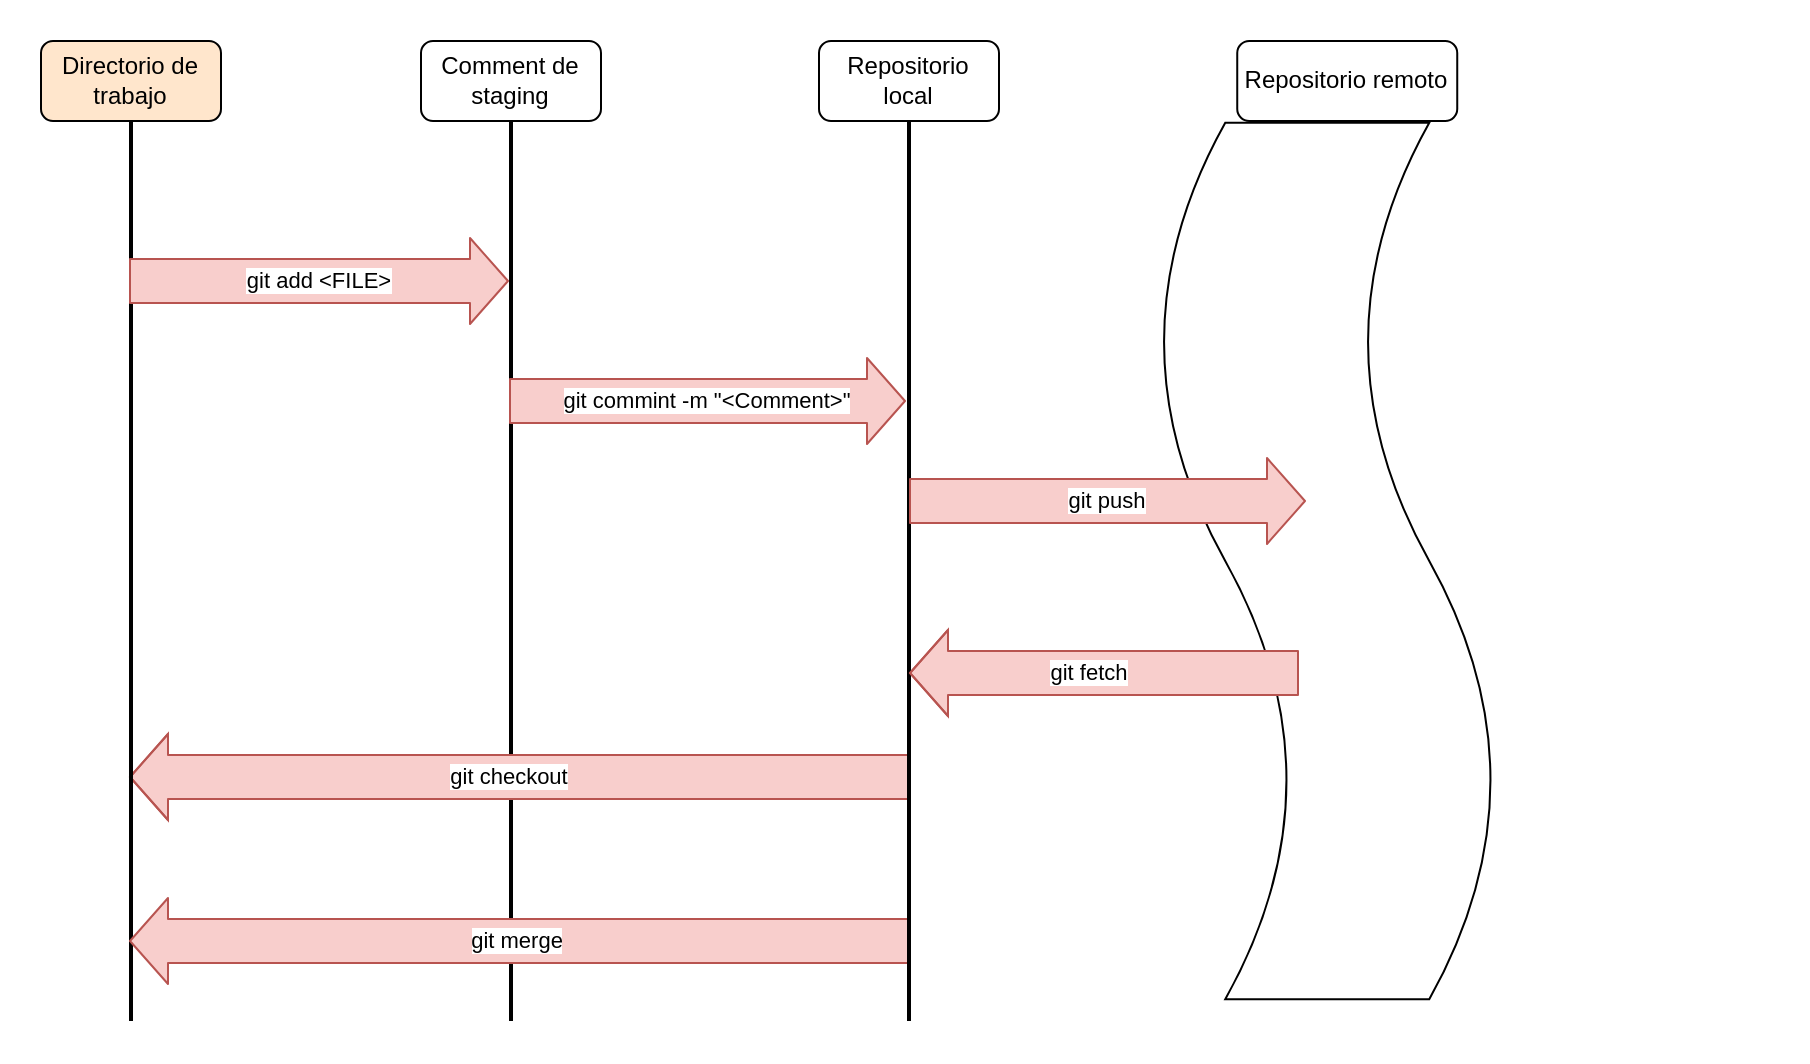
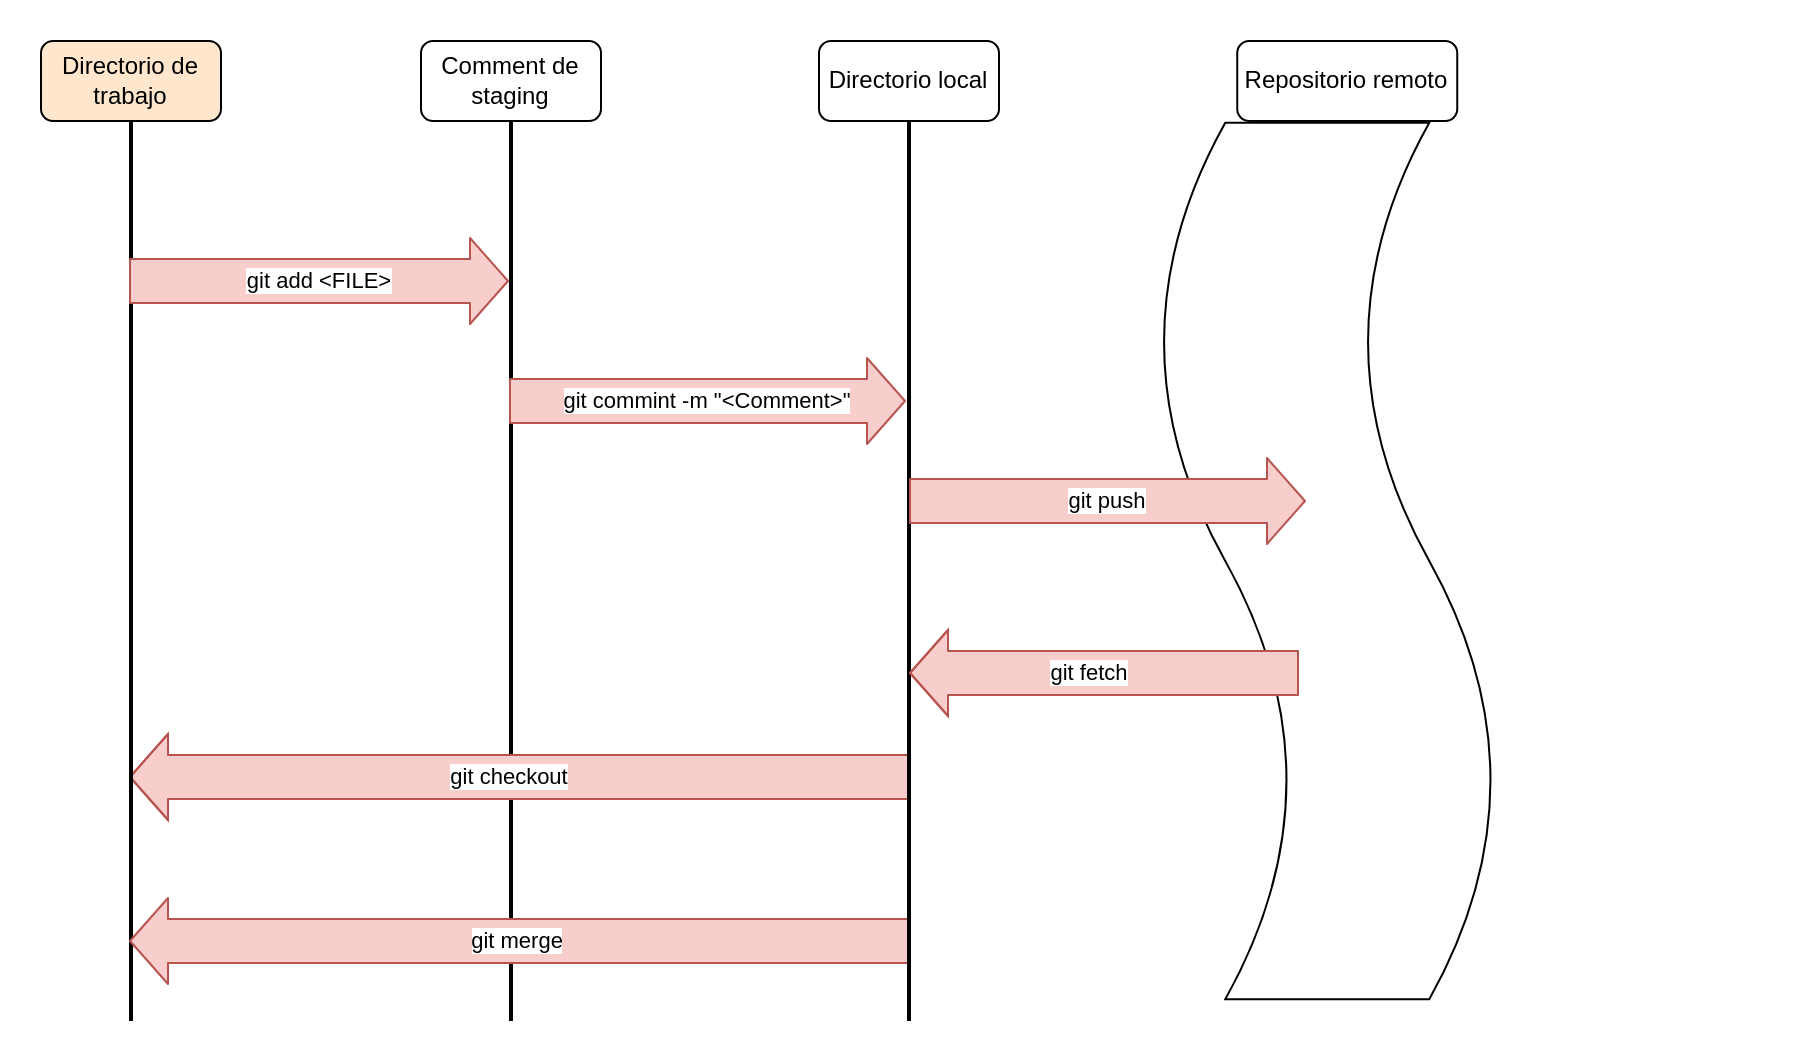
node "Repositorio local": label "Repositorio local" -> "Directorio local"
